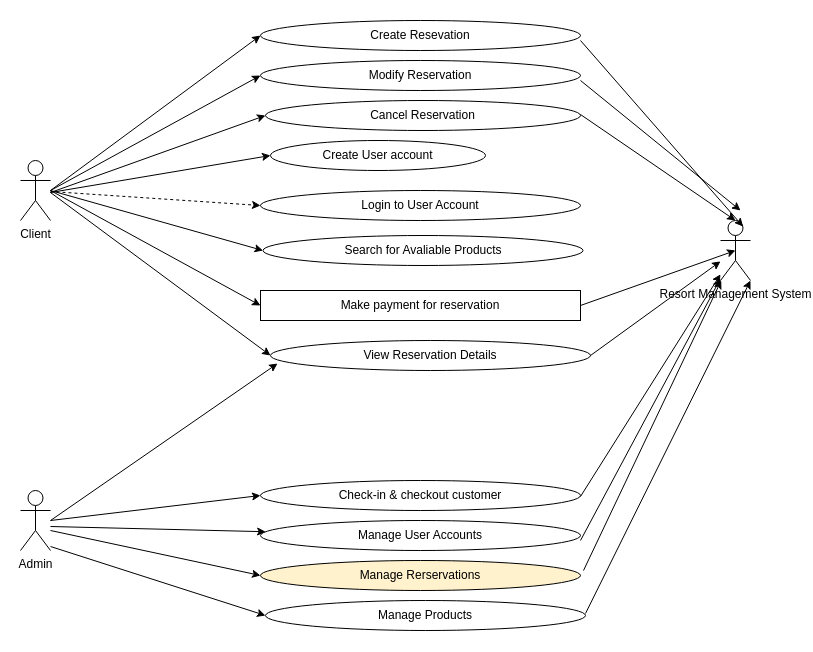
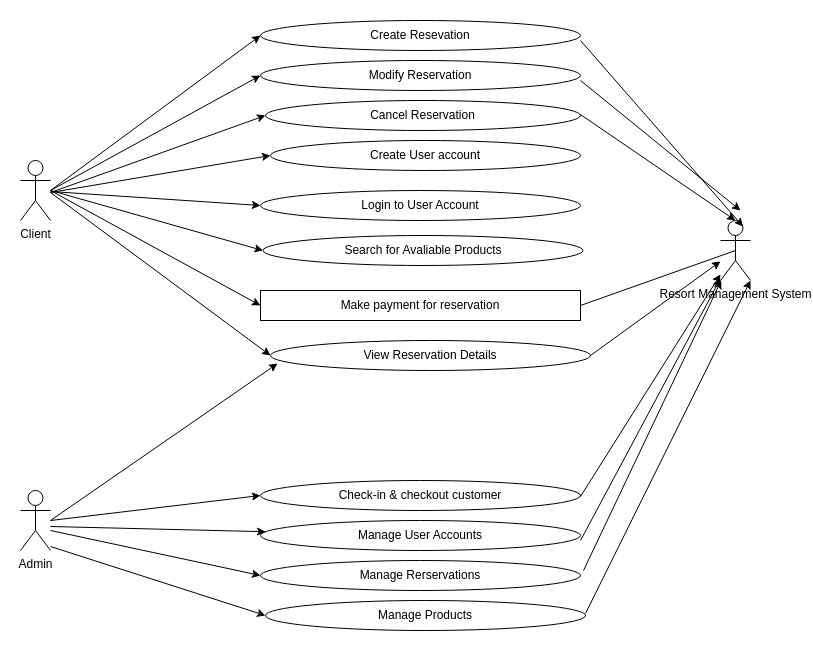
node "Create User account": size 215x30 -> 310x30
edge "Client" -> "Login to User Account": style dashed -> solid
edge "Make payment for reservation" -> "Resort Management System": arrowhead classic -> none
node "Manage Rerservations": fillcolor #fff2cc -> #ffffff
